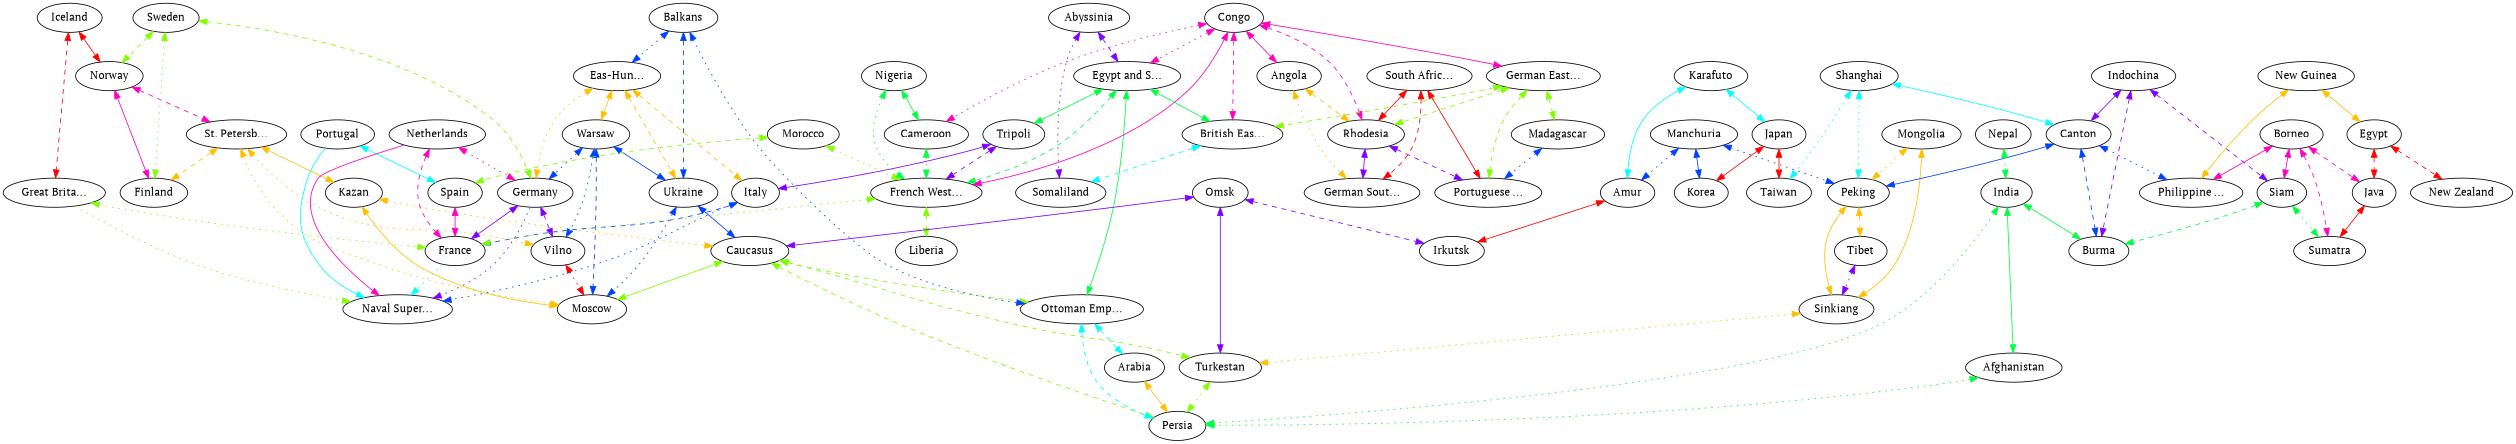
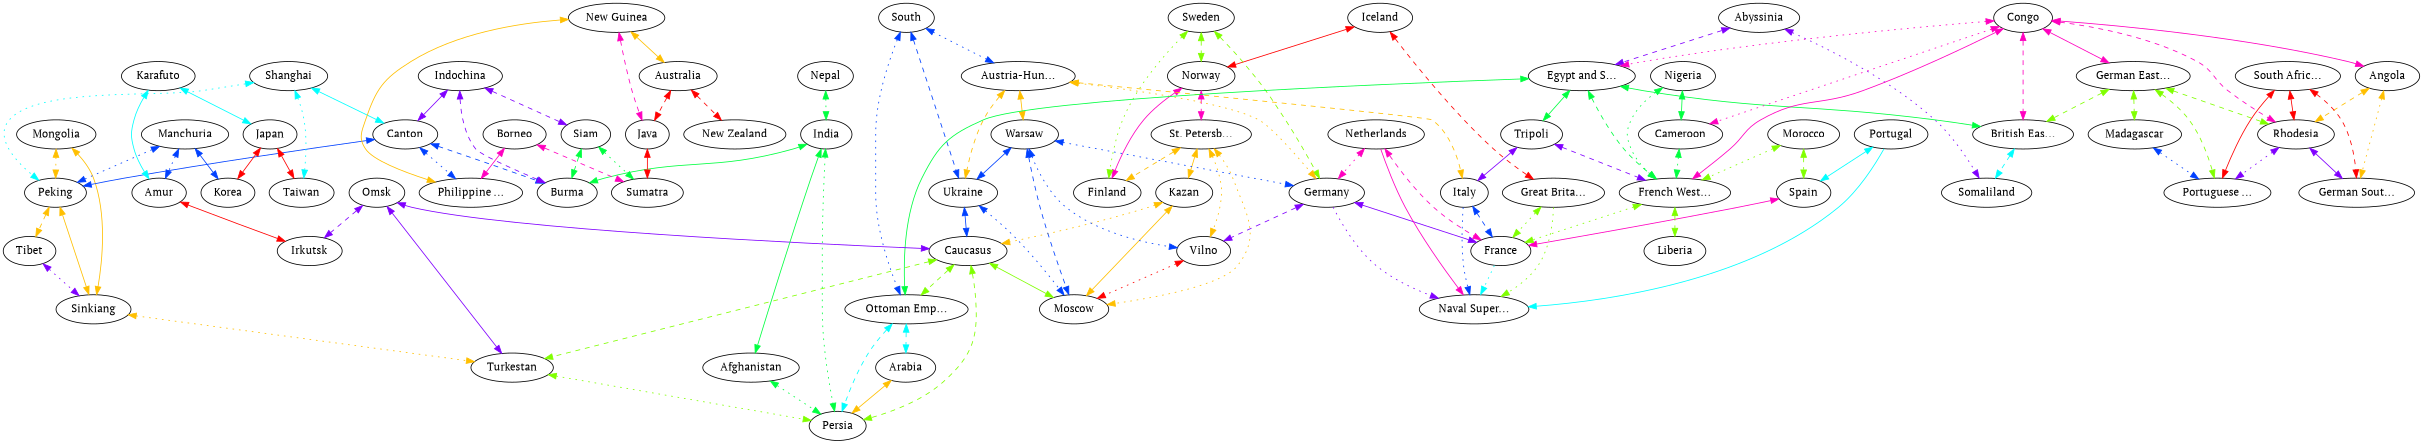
node "Balkans": label "Balkans" -> "South"
node "Eas-Hun...": label "Eas-Hun..." -> "Austria-Hun..."
node "Egypt": label "Egypt" -> "Australia"
edge "Rhodesia" -- "Portuguese ...": style dashed -> dotted
edge "Borneo" -- "Siam": removed
edge "Borneo" -- "Java": now "New Guinea" -- "Java"
